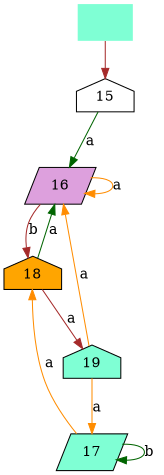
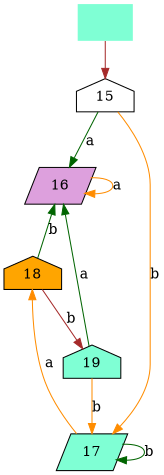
edge "16" -> "18": removed, label "b"
edge "18" -> "16": label "a" -> "b"
edge "15" -> "17": added, label "b"
edge "19" -> "16": color darkorange -> darkgreen
edge "18" -> "19": label "a" -> "b"
edge "19" -> "17": label "a" -> "b"
